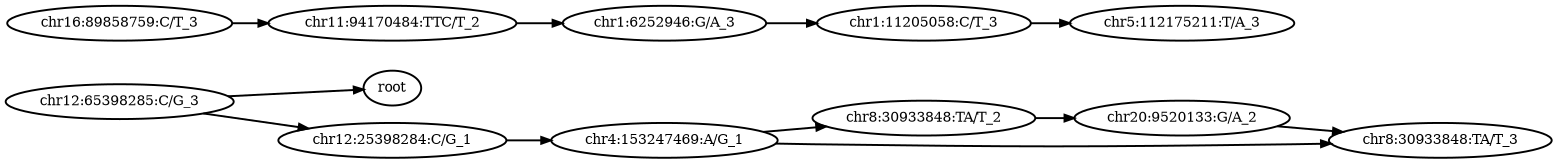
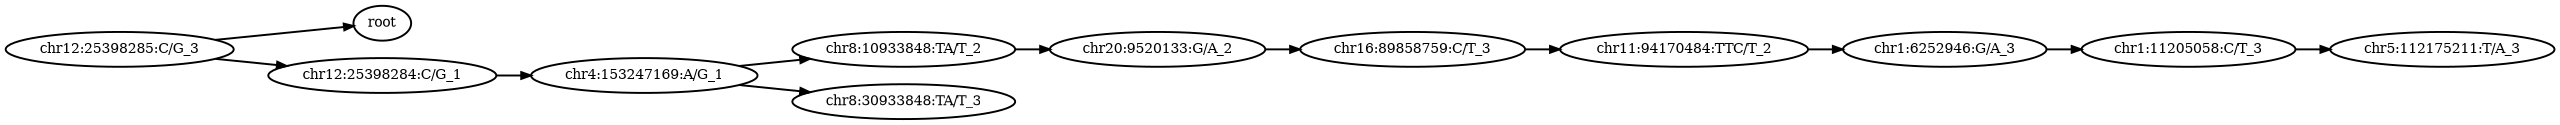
node "chr12:65398285:C/G_3": label "chr12:65398285:C/G_3" -> "chr12:25398285:C/G_3"
node "chr8:30933848:TA/T_2": label "chr8:30933848:TA/T_2" -> "chr8:10933848:TA/T_2"
edge "chr20:9520133:G/A_2" -> "chr8:30933848:TA/T_3": now "chr20:9520133:G/A_2" -> "chr16:89858759:C/T_3"
node "chr4:153247469:A/G_1": label "chr4:153247469:A/G_1" -> "chr4:153247169:A/G_1"
